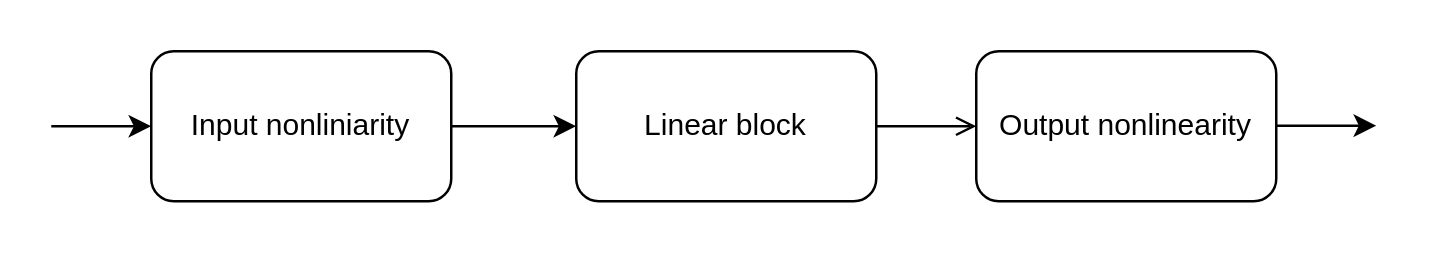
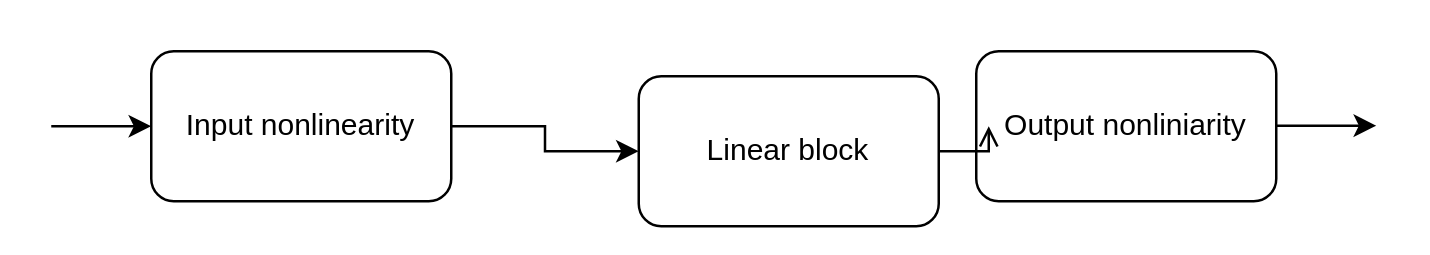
node "Input nonliniarity": label "Input nonliniarity" -> "Input nonlinearity"
node "Linear block": moved (726, 126) -> (789, 151)
node "Output nonlinearity": label "Output nonlinearity" -> "Output nonliniarity"
